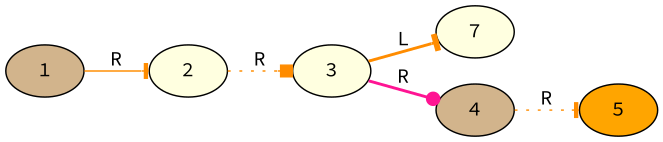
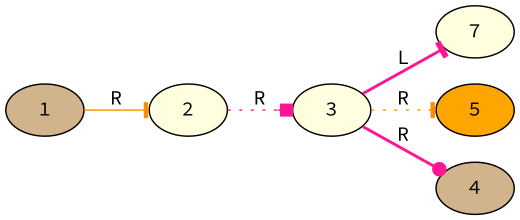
edge "3" -> "7": color darkorange -> deeppink
edge "2" -> "3": color darkorange -> deeppink
edge "4" -> "5": now "3" -> "5"
